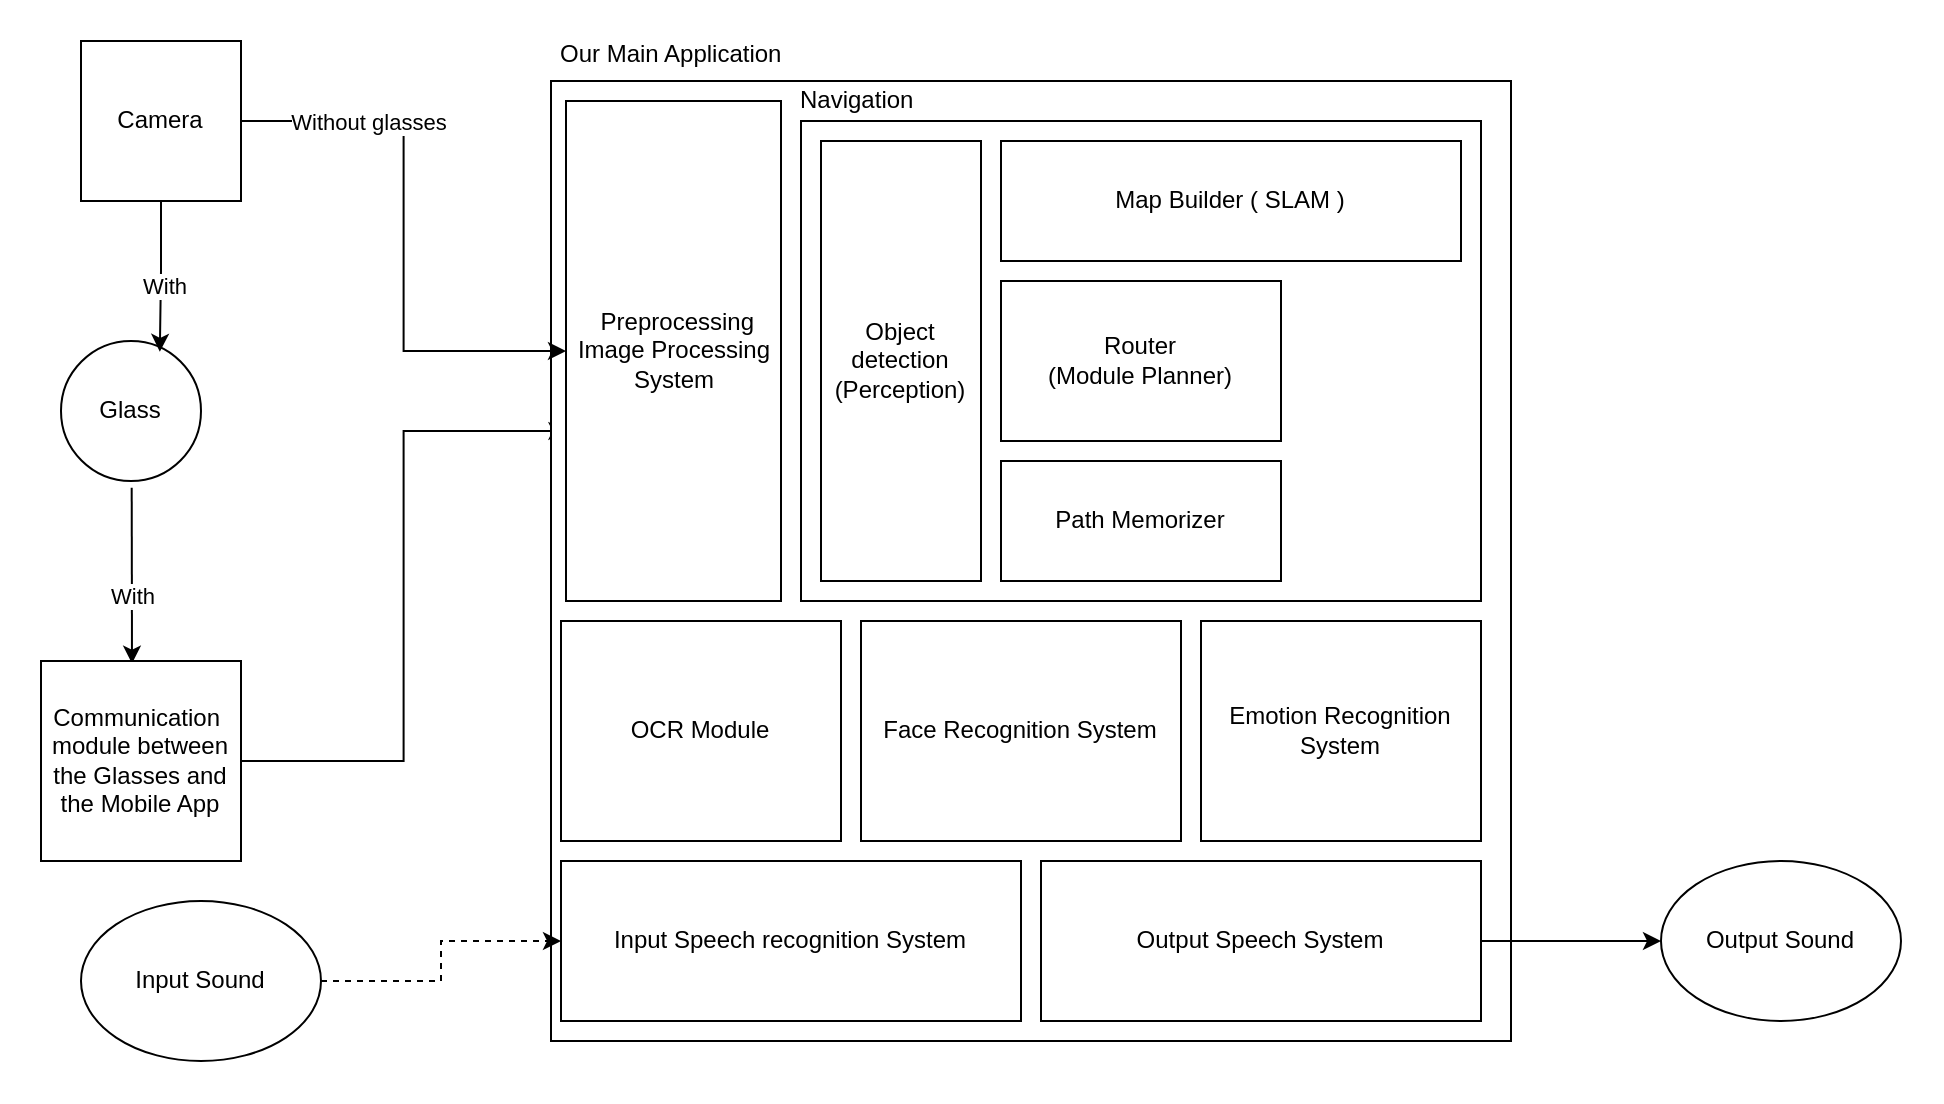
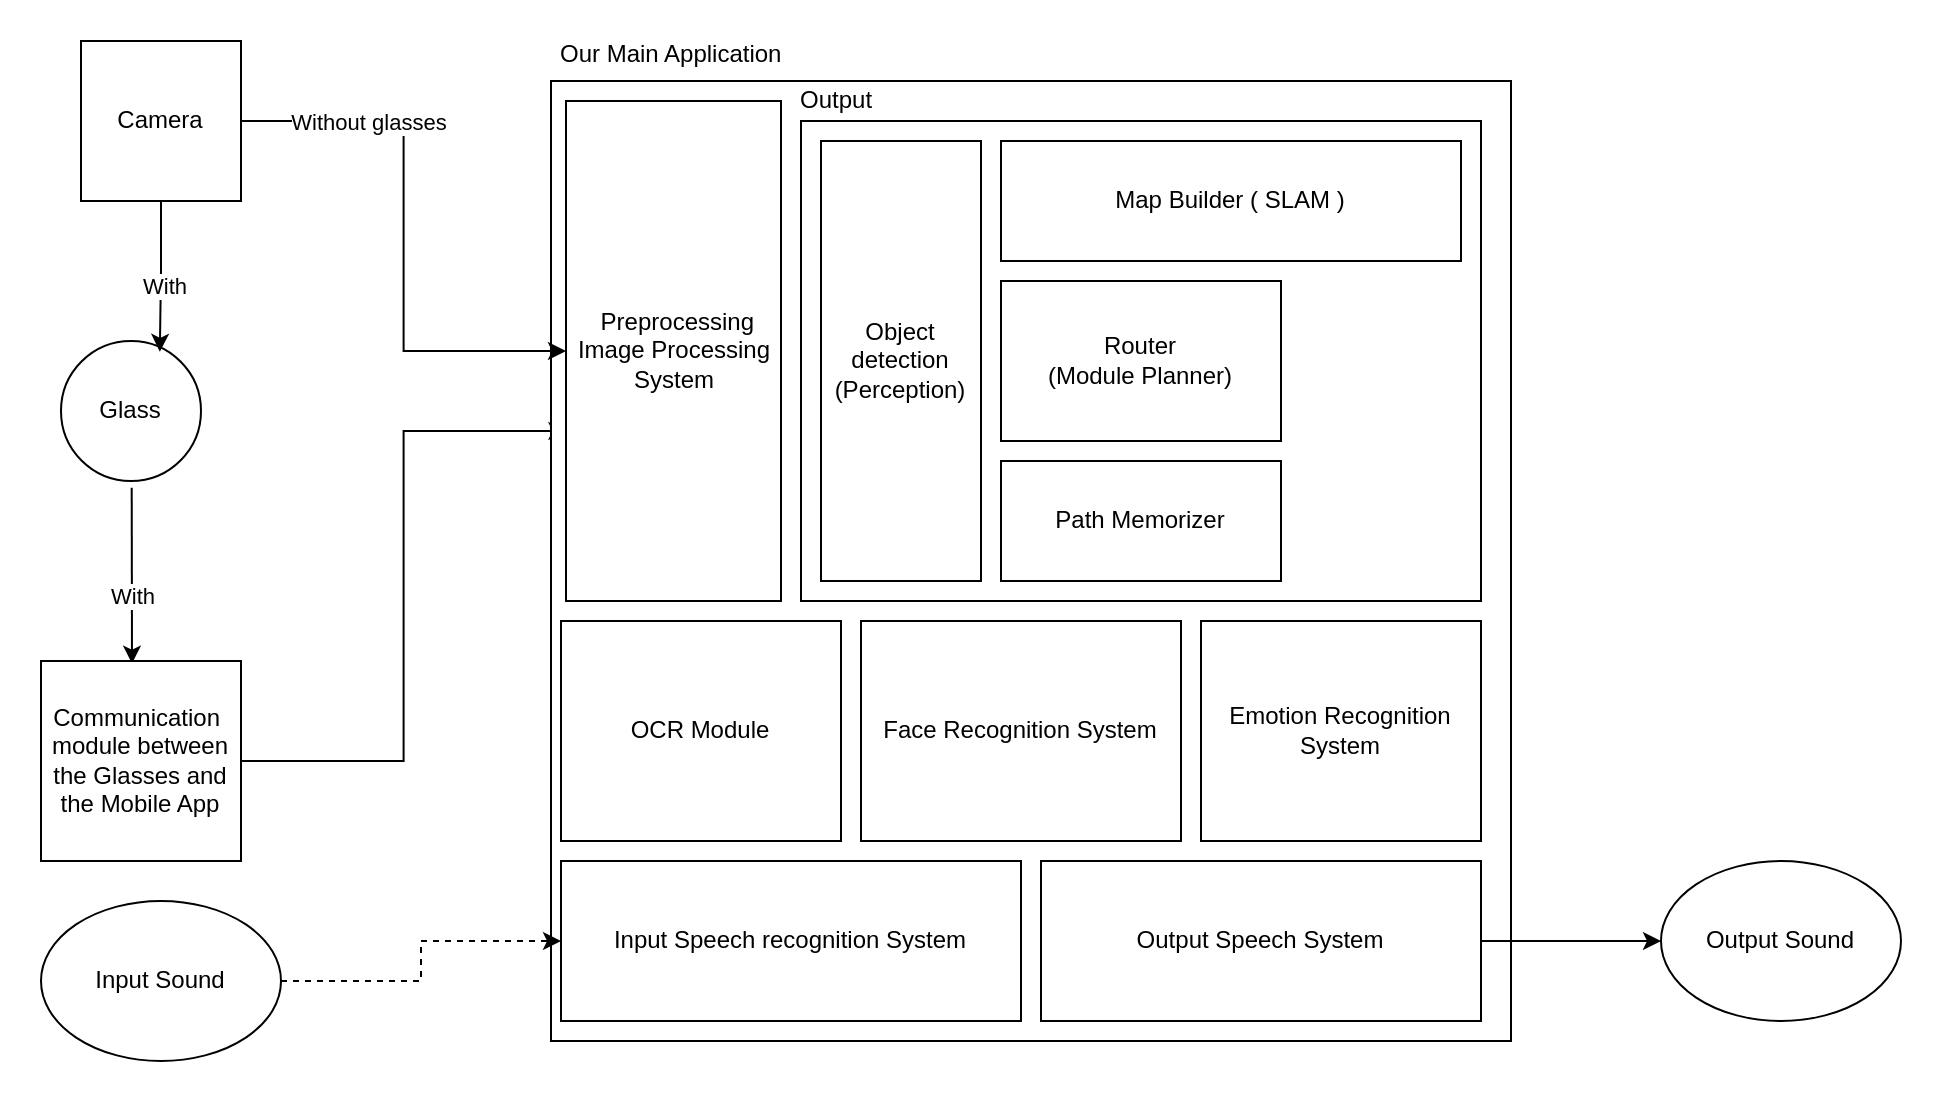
node "Navigation": label "Navigation" -> "Output"
node "Input Sound": moved (201, 981) -> (161, 981)
